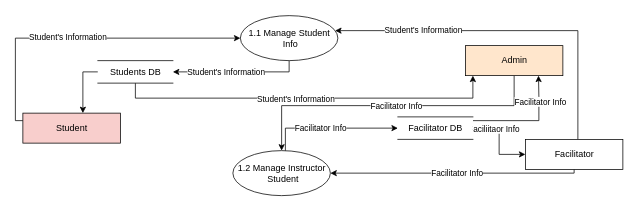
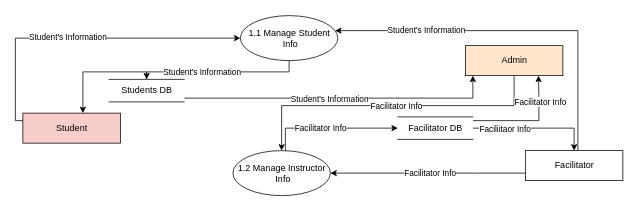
node "Students DB": moved (135, 72) -> (147, 90)
node "Facilitator": moved (574, 154) -> (574, 165)
node "1.2 Manage Instructor Student": label "1.2 Manage Instructor Student" -> "1.2 Manage Instructor Info"
